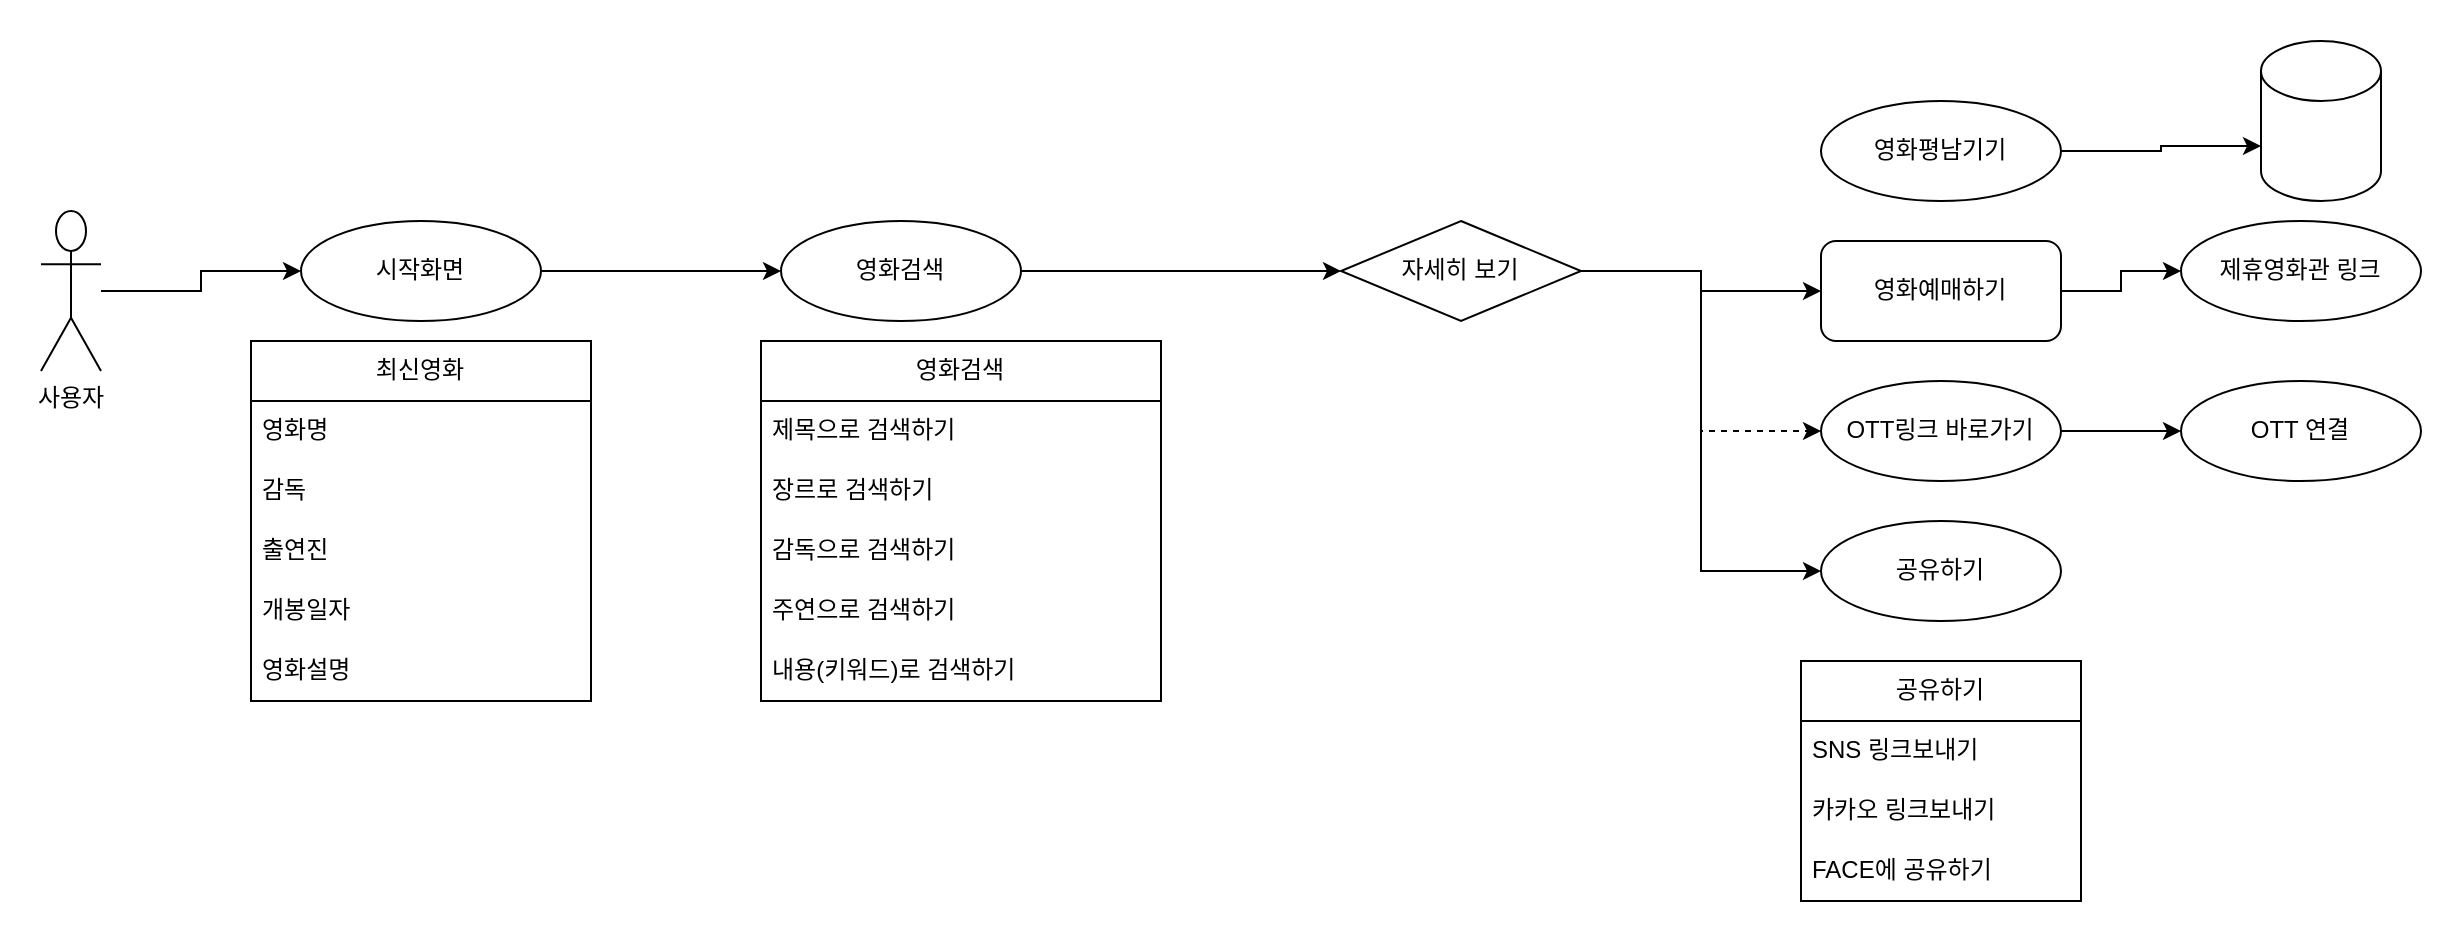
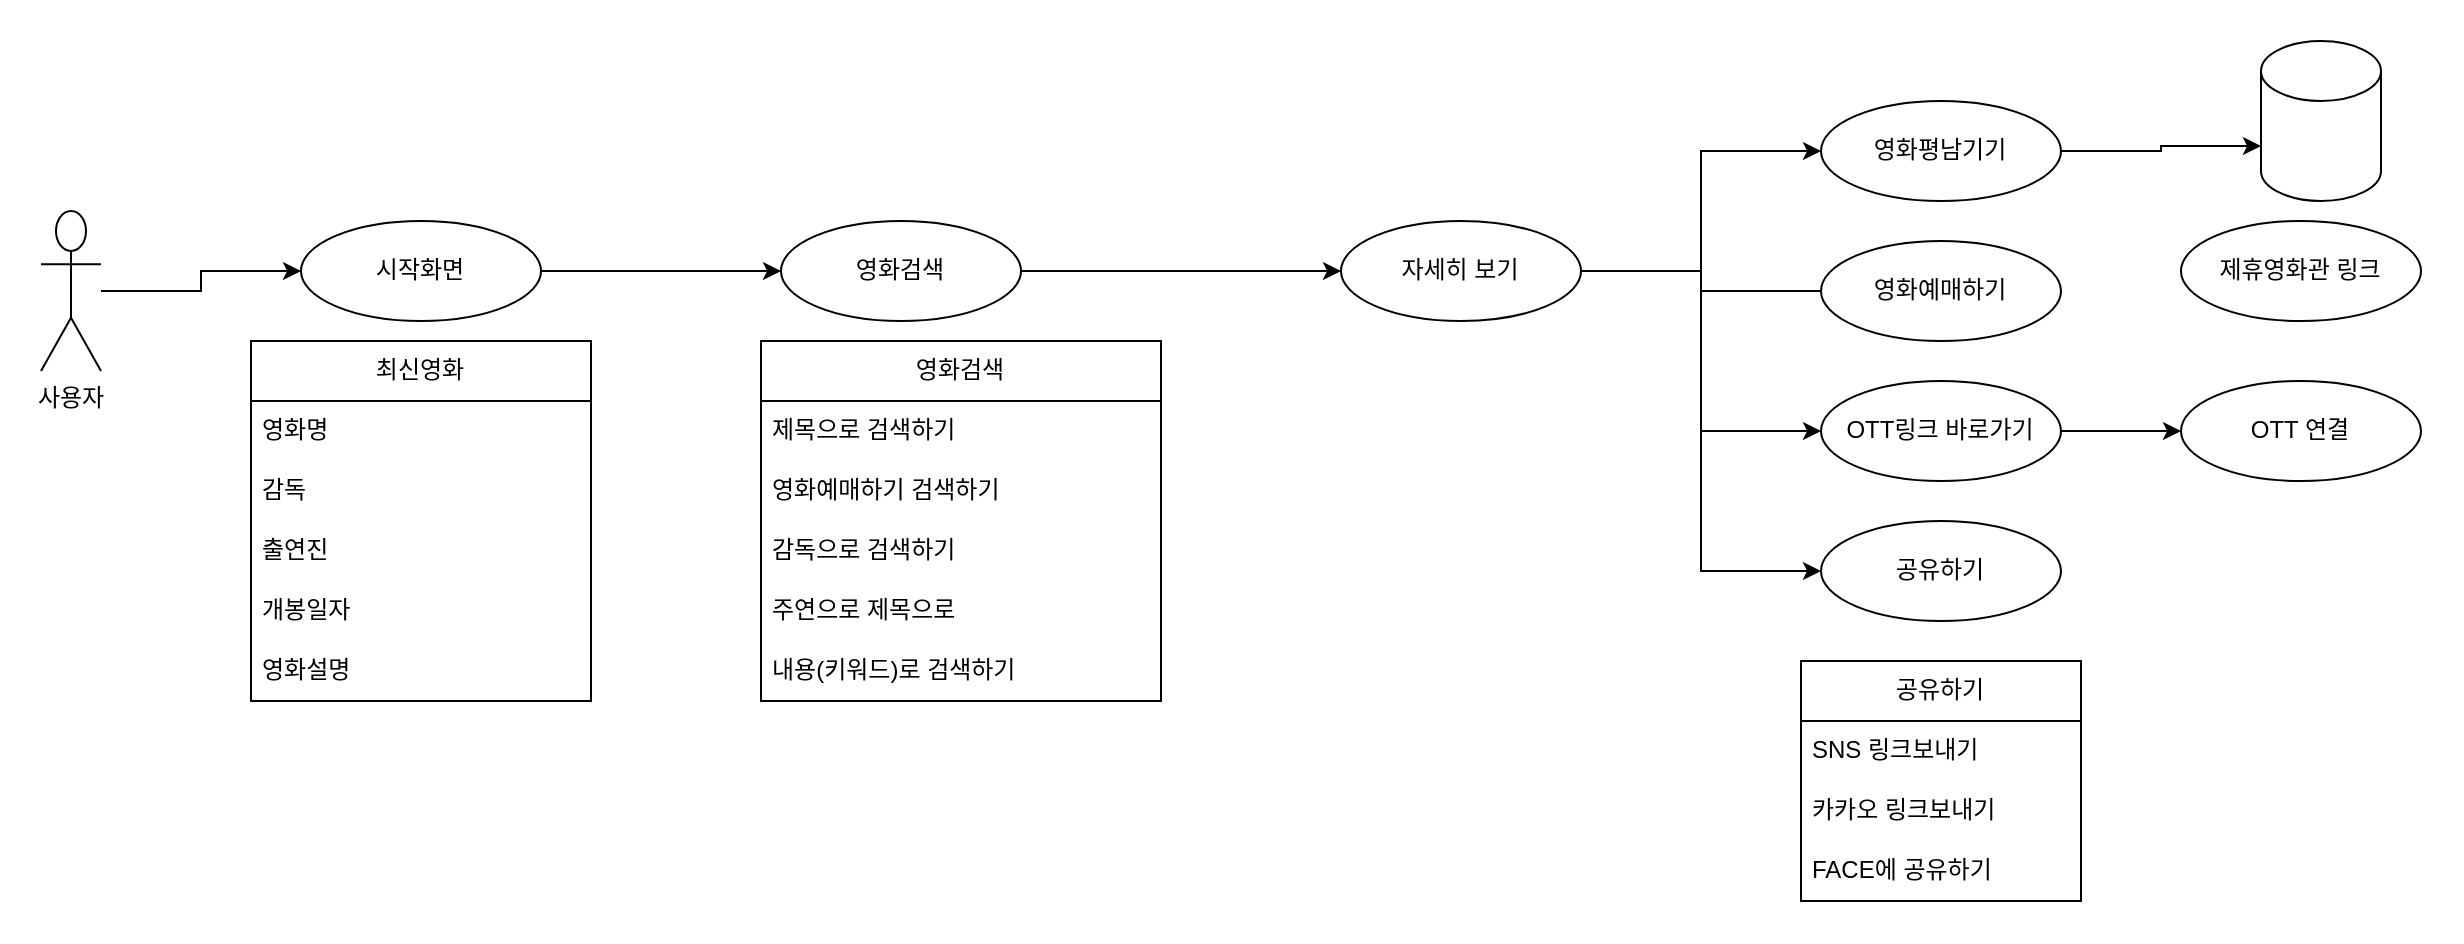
edge "자세히 보기" -> "영화평남기기": added
node "자세히 보기": shape diamond -> ellipse
edge "영화예매하기" -> "제휴영화관 링크": removed
edge "자세히 보기" -> "영화예매하기": arrowhead classic -> none
node "영화예매하기": shape rounded rectangle -> ellipse
edge "자세히 보기" -> "OTT링크 바로가기": style dashed -> solid
node "장르로 검색하기": label "장르로 검색하기" -> "영화예매하기 검색하기"
node "주연으로 검색하기": label "주연으로 검색하기" -> "주연으로 제목으로"
